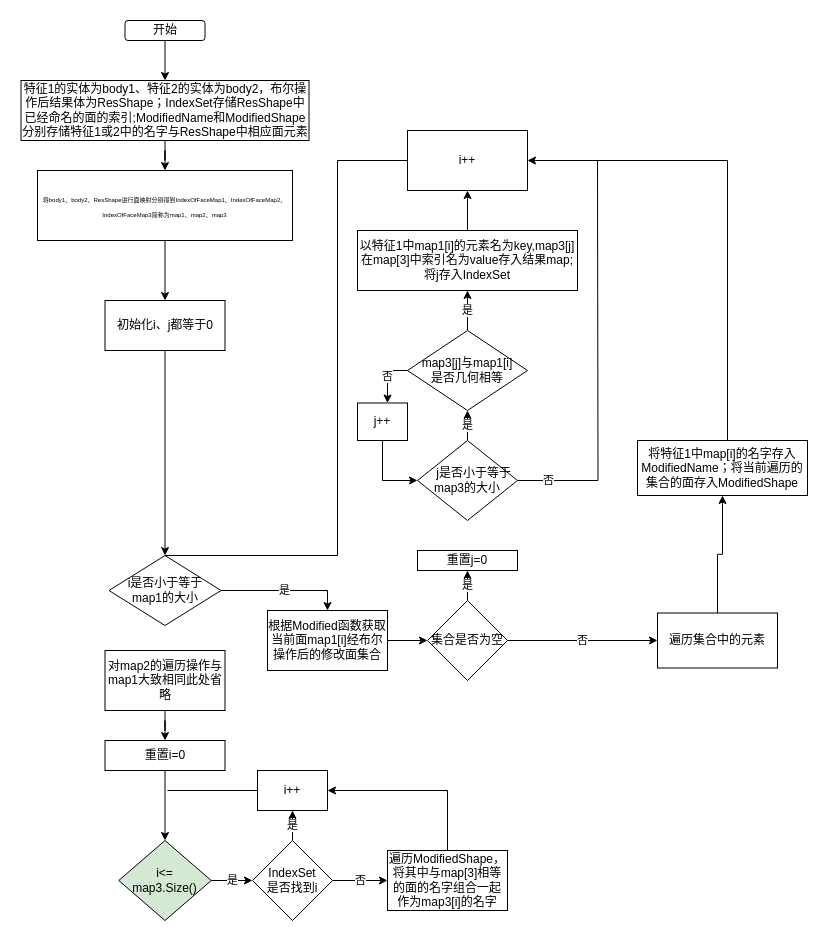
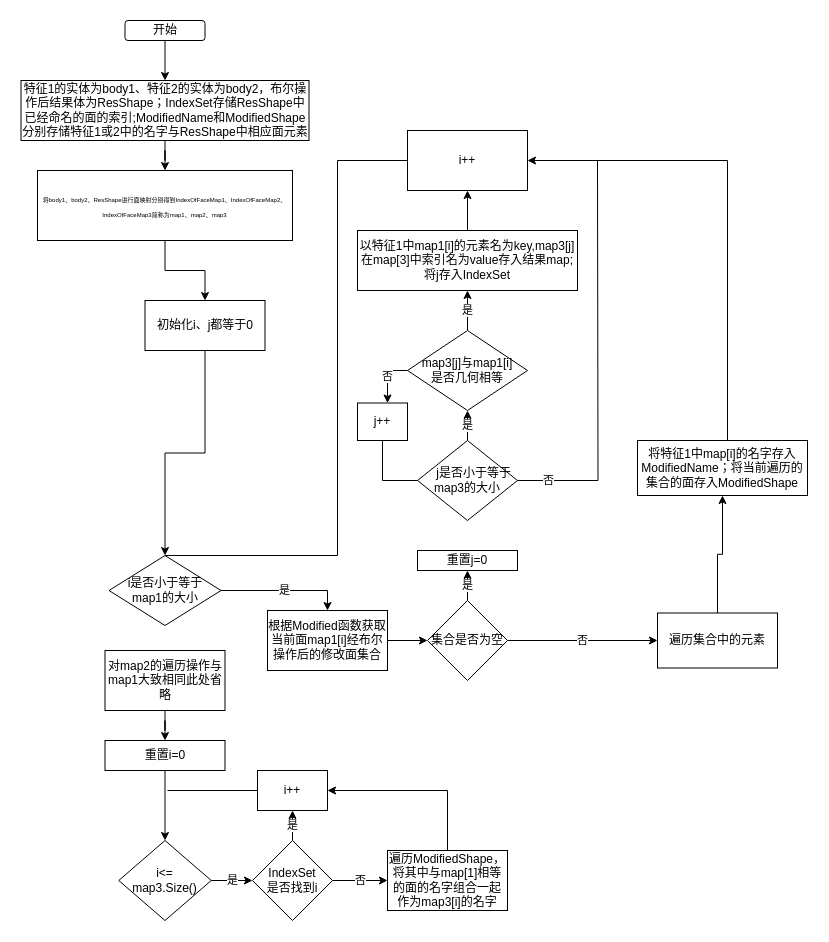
node "初始化i、j都等于0": moved (165, 326) -> (205, 326)
edge "j++" -> "j是否小于等于 map3的大小": arrowhead classic -> none
node "i<= map3.Size()": fillcolor #d5e8d4 -> #ffffff
node "遍历ModifiedShape，将其中与map[3]相等的面的名字组合一起作为map3[i]的名字": label "遍历ModifiedShape，将其中与map[3]相等的面的名字组合一起作为map3[i]的名字" -> "遍历ModifiedShape，将其中与map[1]相等的面的名字组合一起作为map3[i]的名字"
